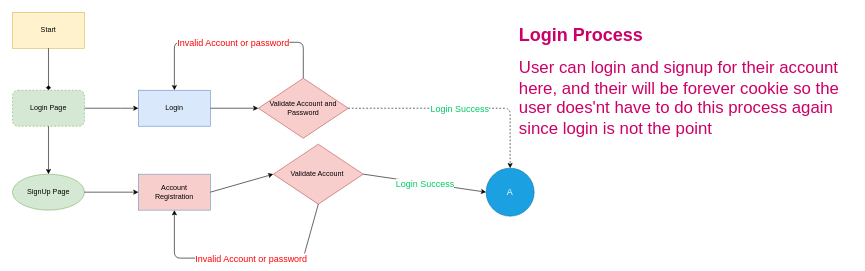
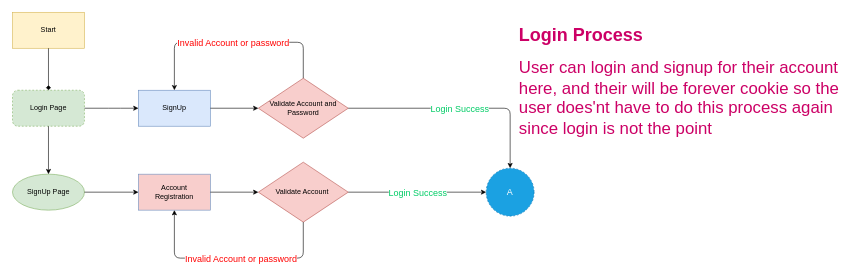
node "Login": label "Login" -> "SignUp"
edge "Validate Account and Password" -> "A": style dashed -> solid
node "Validate Account": moved (318, 174) -> (303, 192)
node "A": style solid -> dashed
